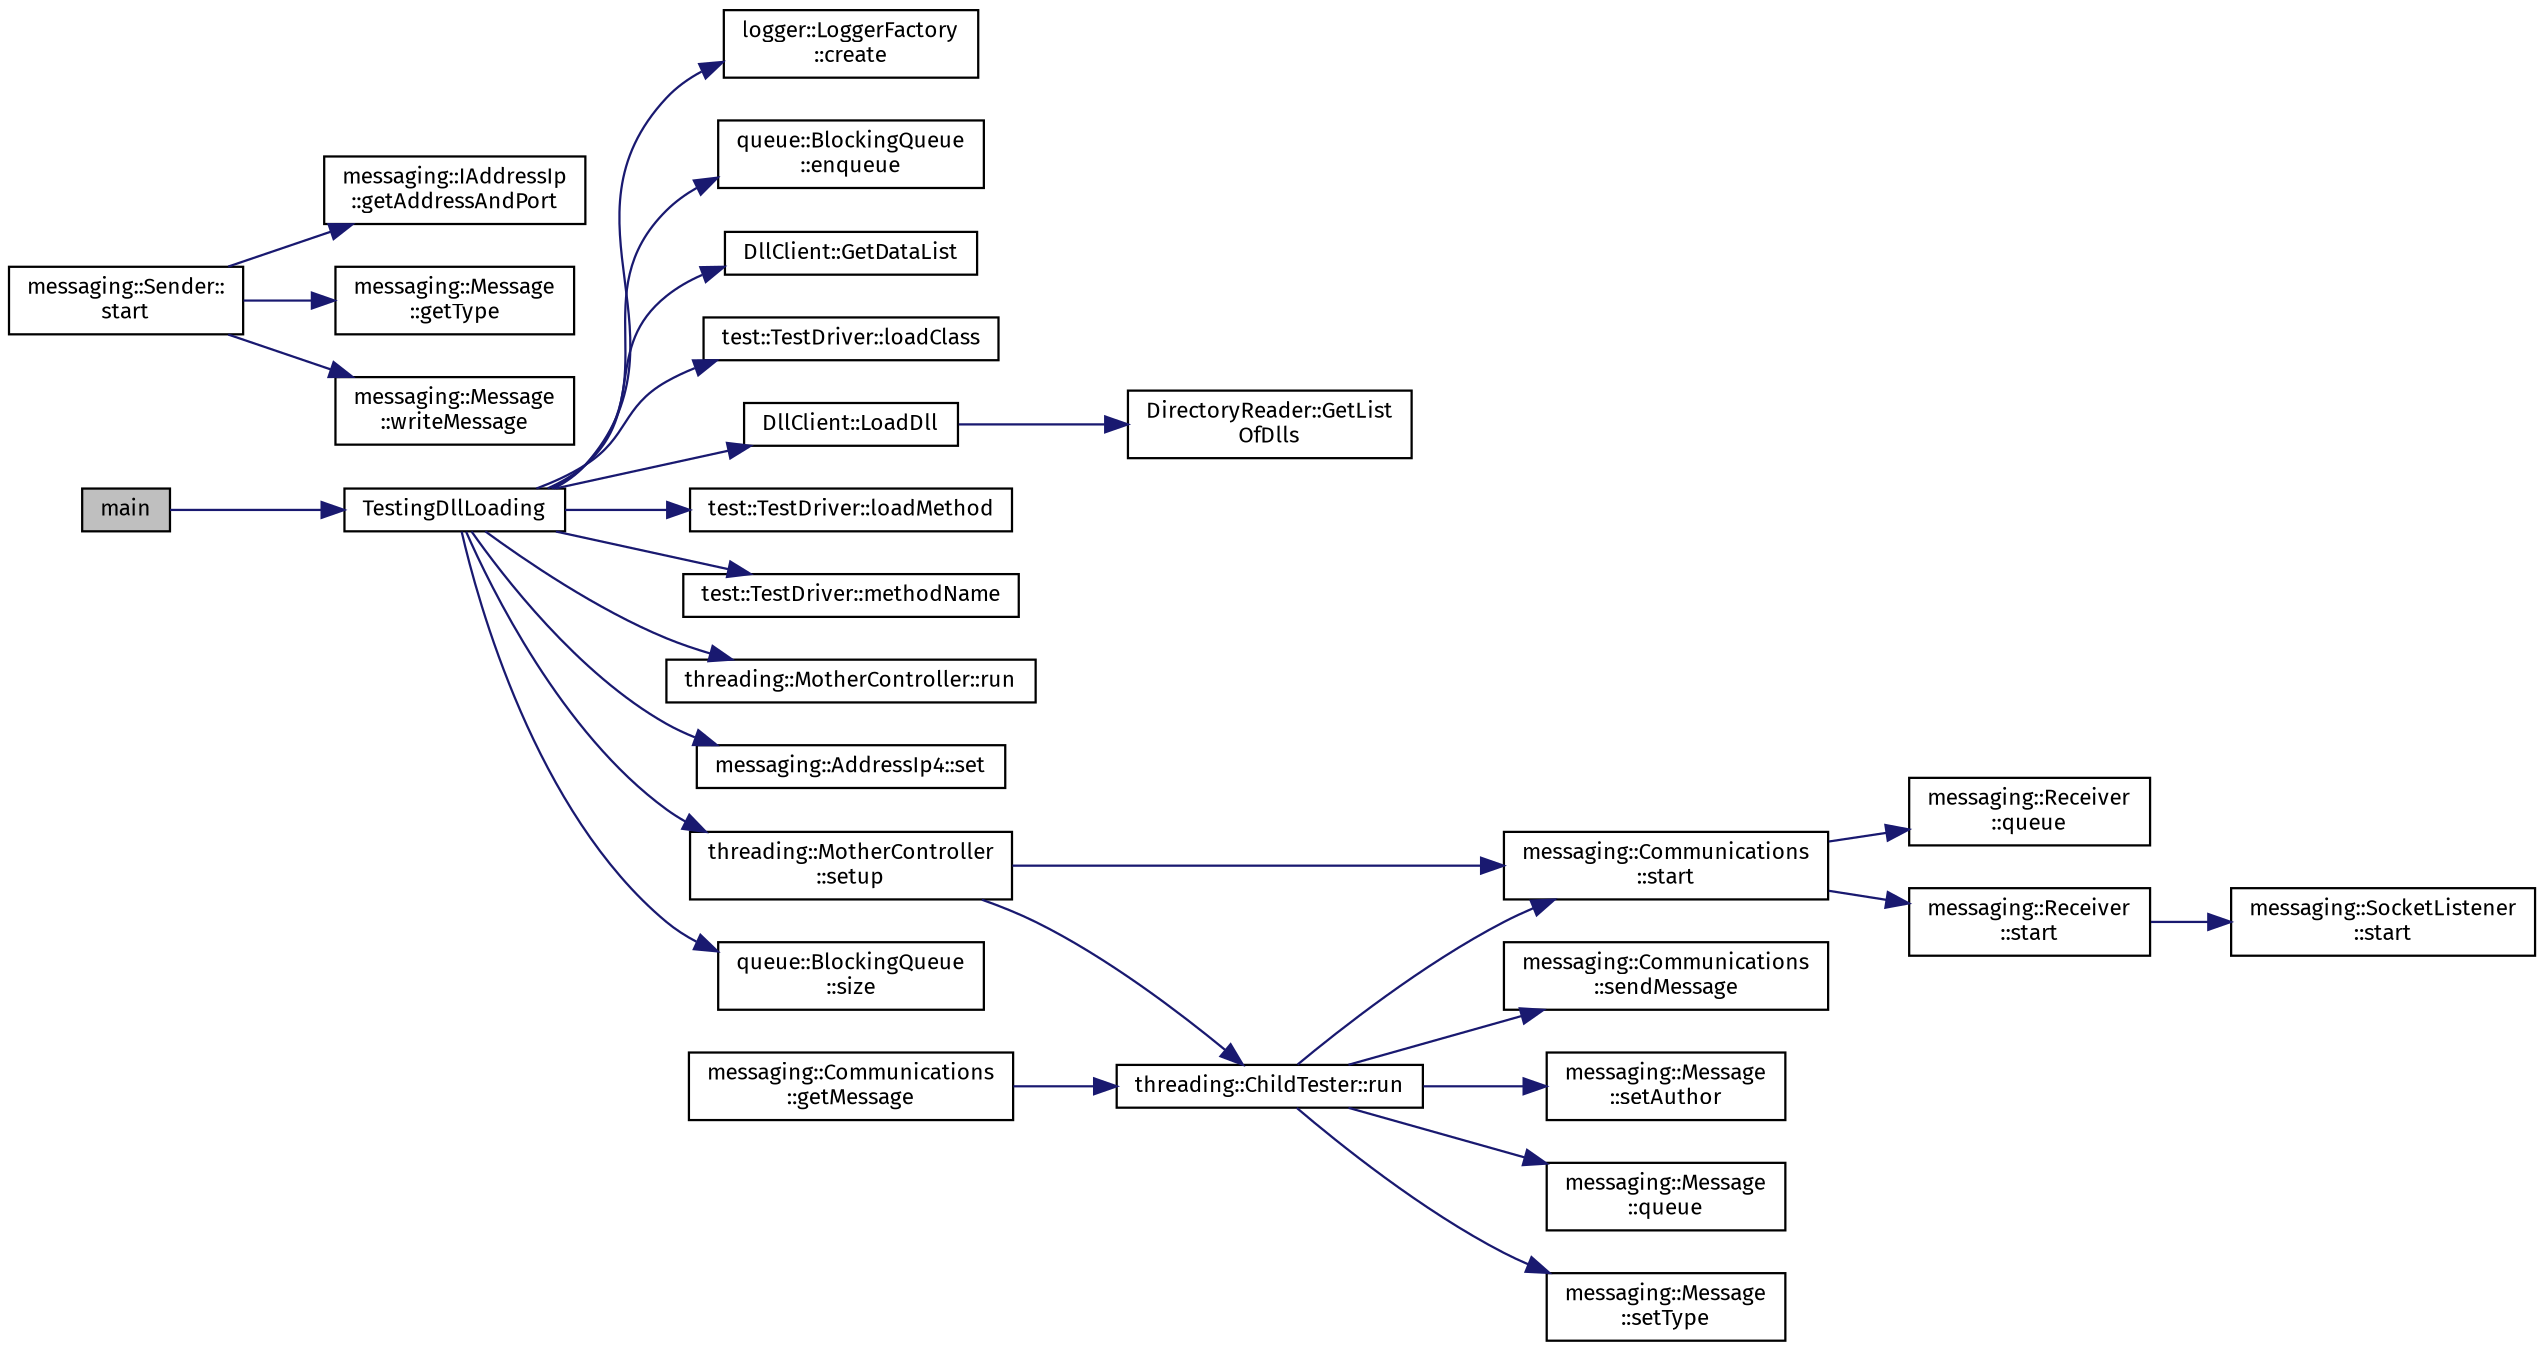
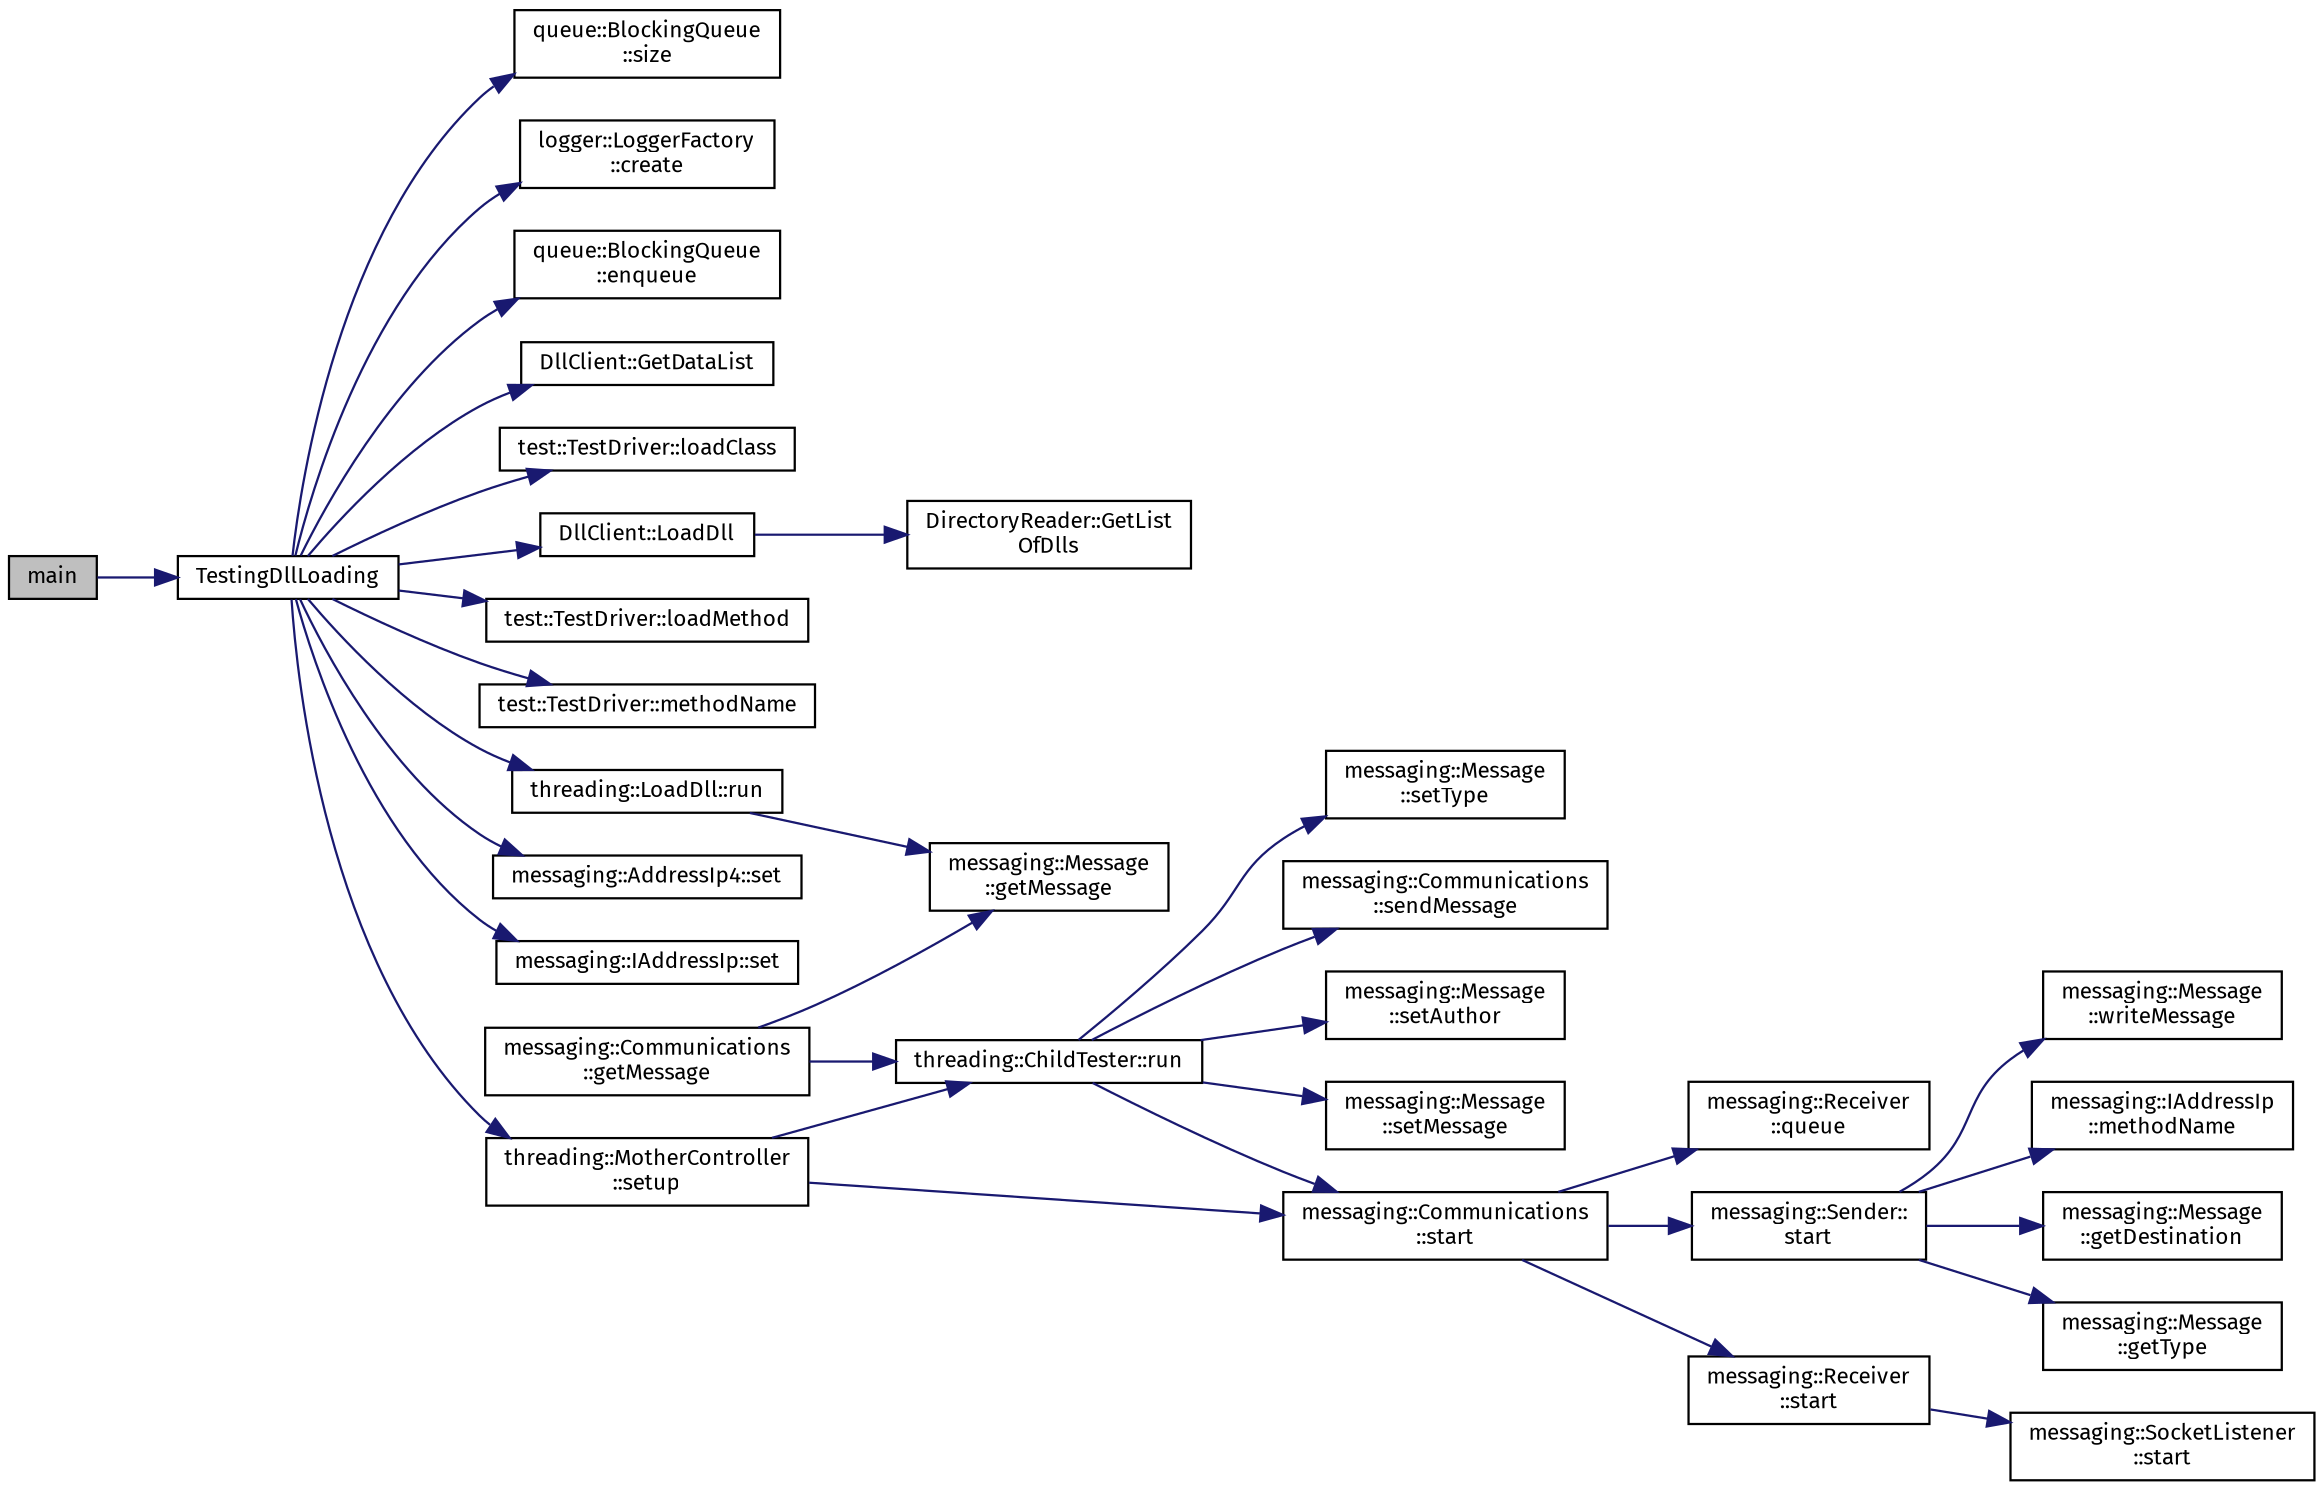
node "messaging::IAddressIp ::getAddressAndPort": label "messaging::IAddressIp ::getAddressAndPort" -> "messaging::IAddressIp ::methodName"
node "threading::MotherController::run": label "threading::MotherController::run" -> "threading::LoadDll::run"
node "messaging::Message ::getMessage": added
node "messaging::IAddressIp::set": added
node "messaging::Message ::queue": label "messaging::Message ::queue" -> "messaging::Message ::setMessage"
edge "messaging::Communications ::start" -> "messaging::Sender:: start": added
node "messaging::Message ::getDestination": added
